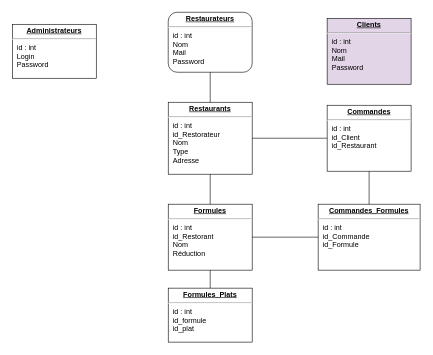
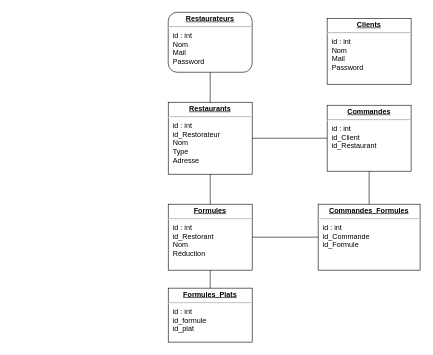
node "Administrateurs id : int Login Password": removed
node "Clients id : int Nom Mail Password": fillcolor #e1d5e7 -> #ffffff
